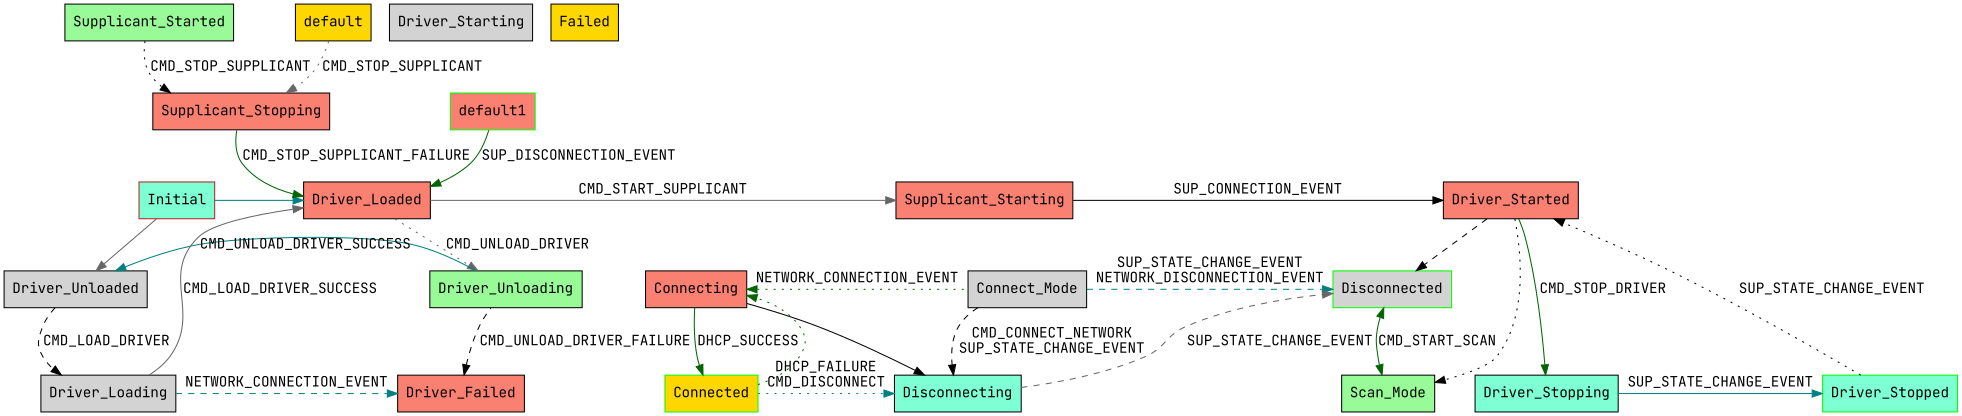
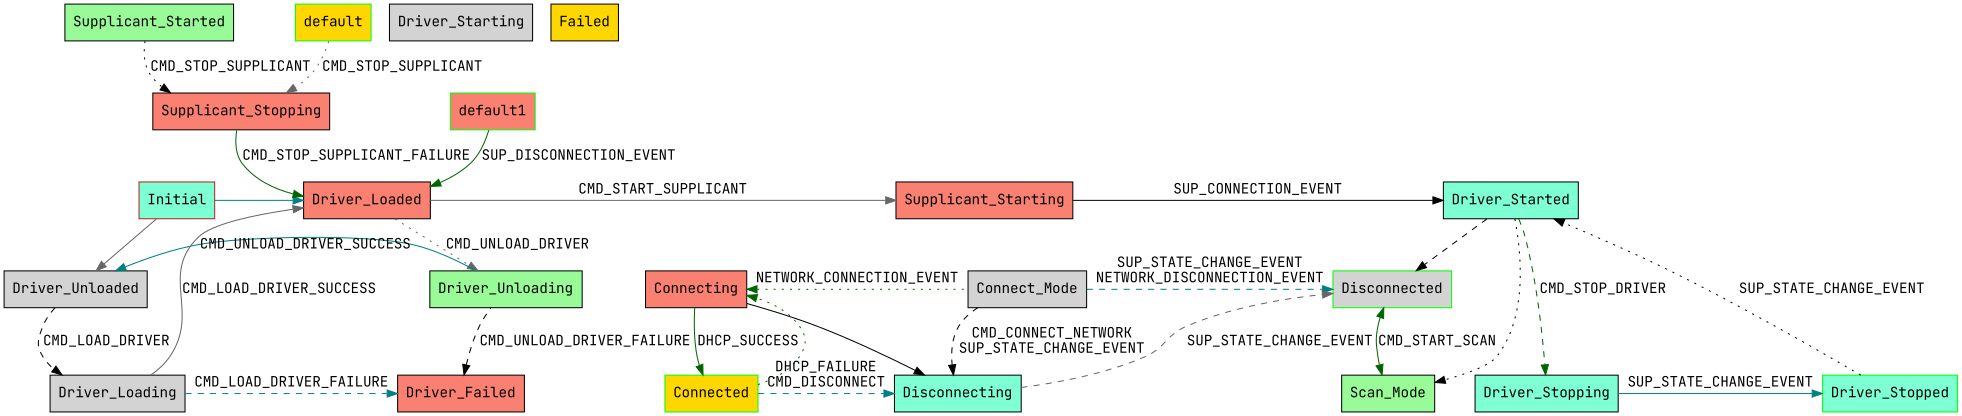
node "default": color black -> green
node "Driver_Started": fillcolor salmon -> aquamarine
edge "Driver_Started" -> "Driver_Stopping": style solid -> dashed
edge "Driver_Loading" -> "Driver_Failed": label "NETWORK_CONNECTION_EVENT" -> "CMD_LOAD_DRIVER_FAILURE"
edge "Connected" -> "Disconnecting": style dotted -> dashed
